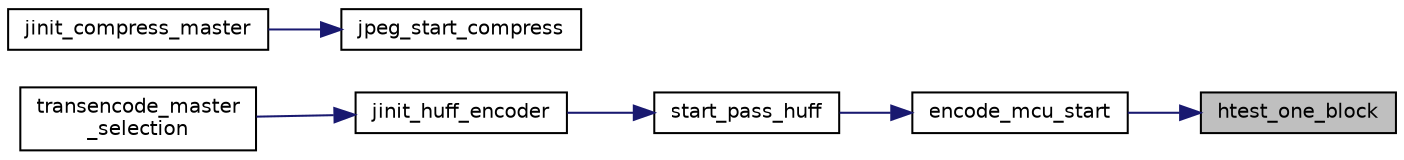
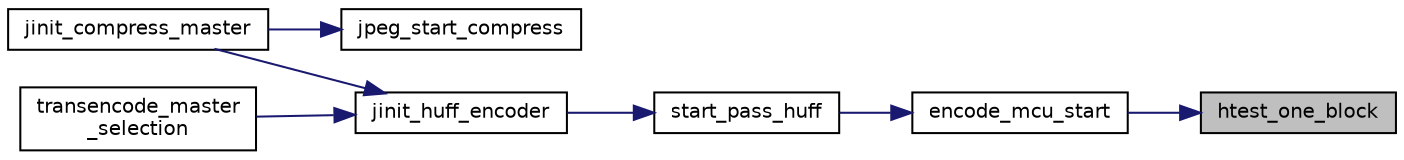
edge "jinit_compress_master" -> "jinit_huff_encoder": added
